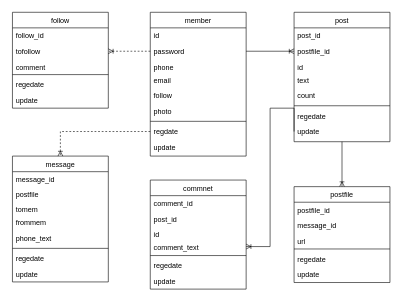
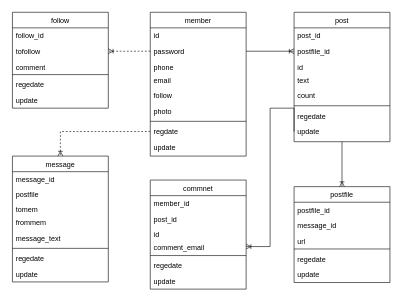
node "comment_id": label "comment_id" -> "member_id"
node "phone_text": label "phone_text" -> "message_text"
node "comment_text": label "comment_text" -> "comment_email"
